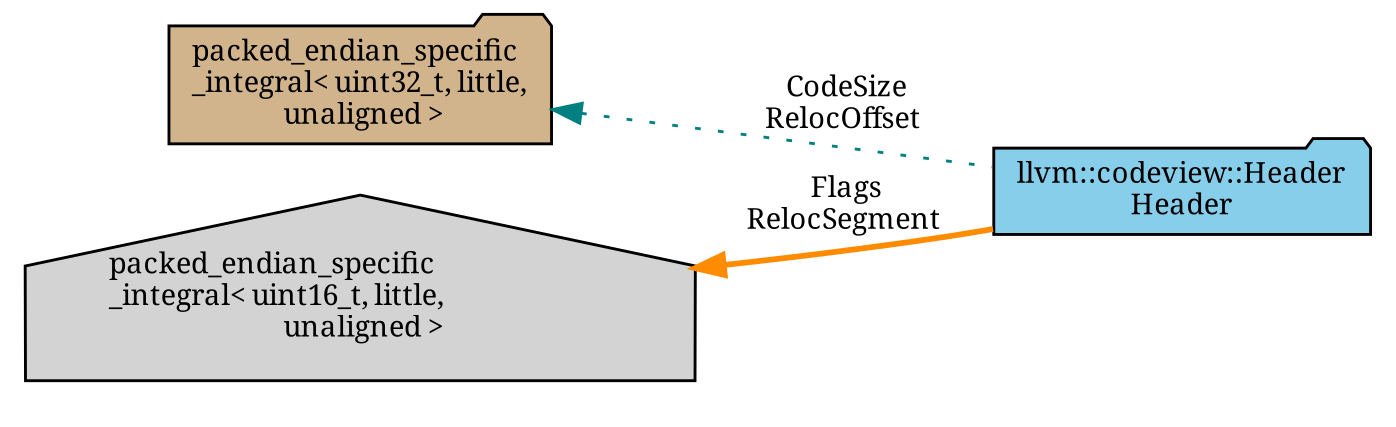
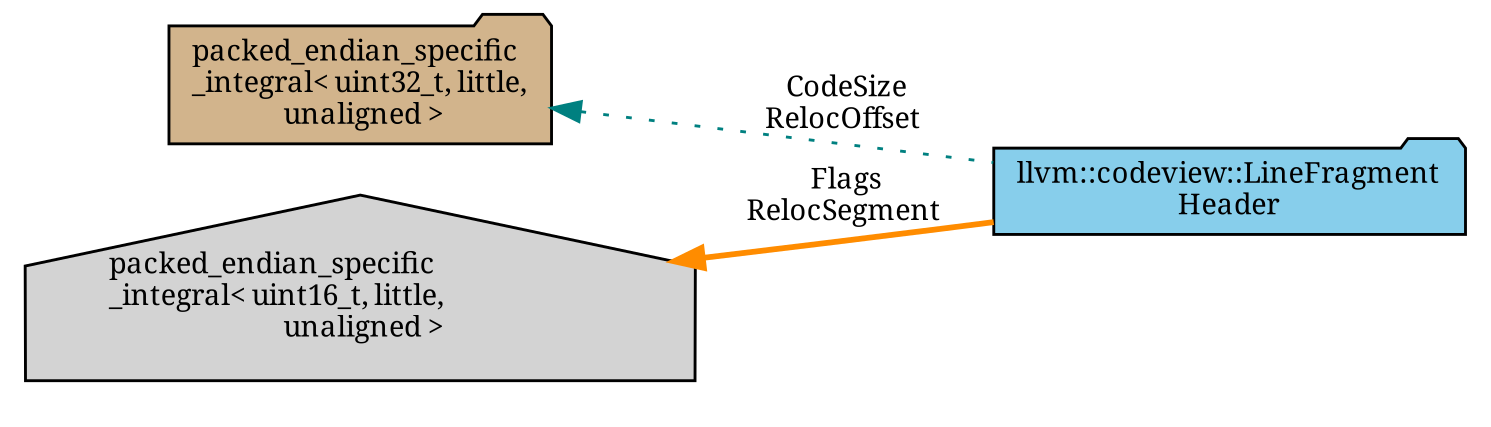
node "llvm::codeview::Header Header": label "llvm::codeview::Header Header" -> "llvm::codeview::LineFragment Header"
